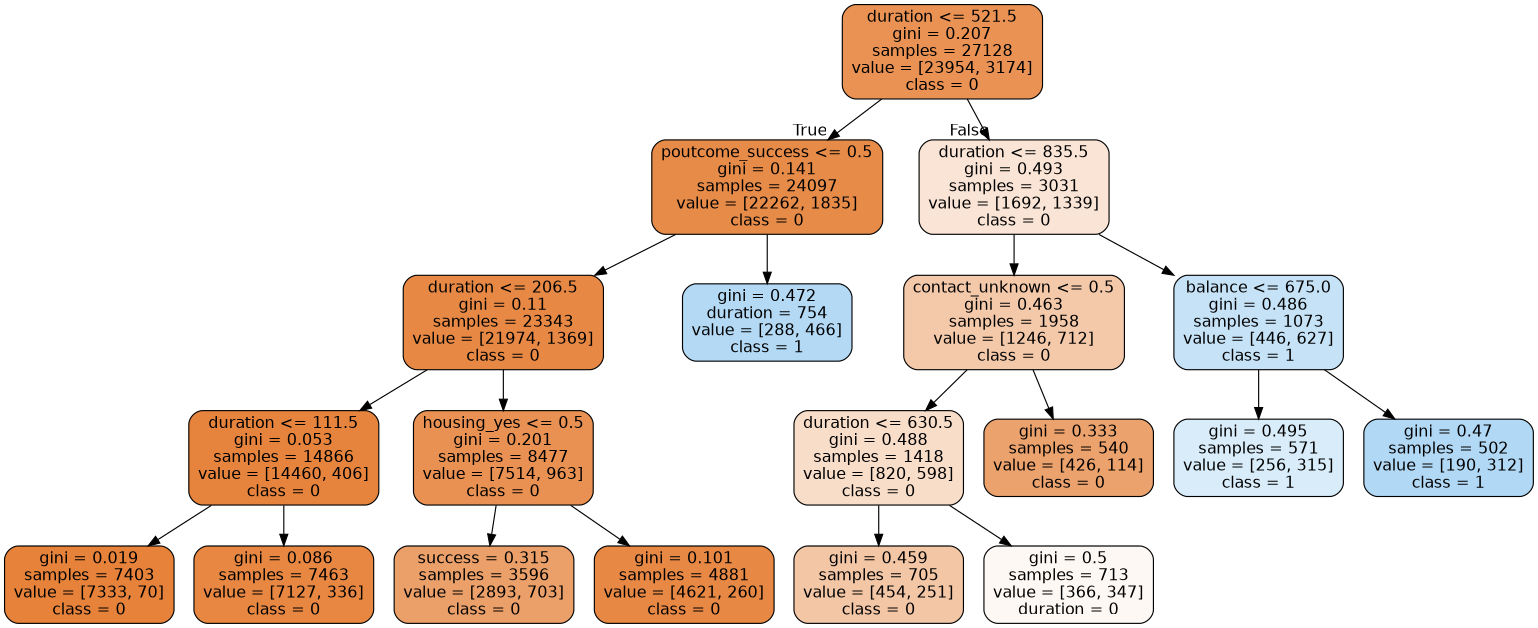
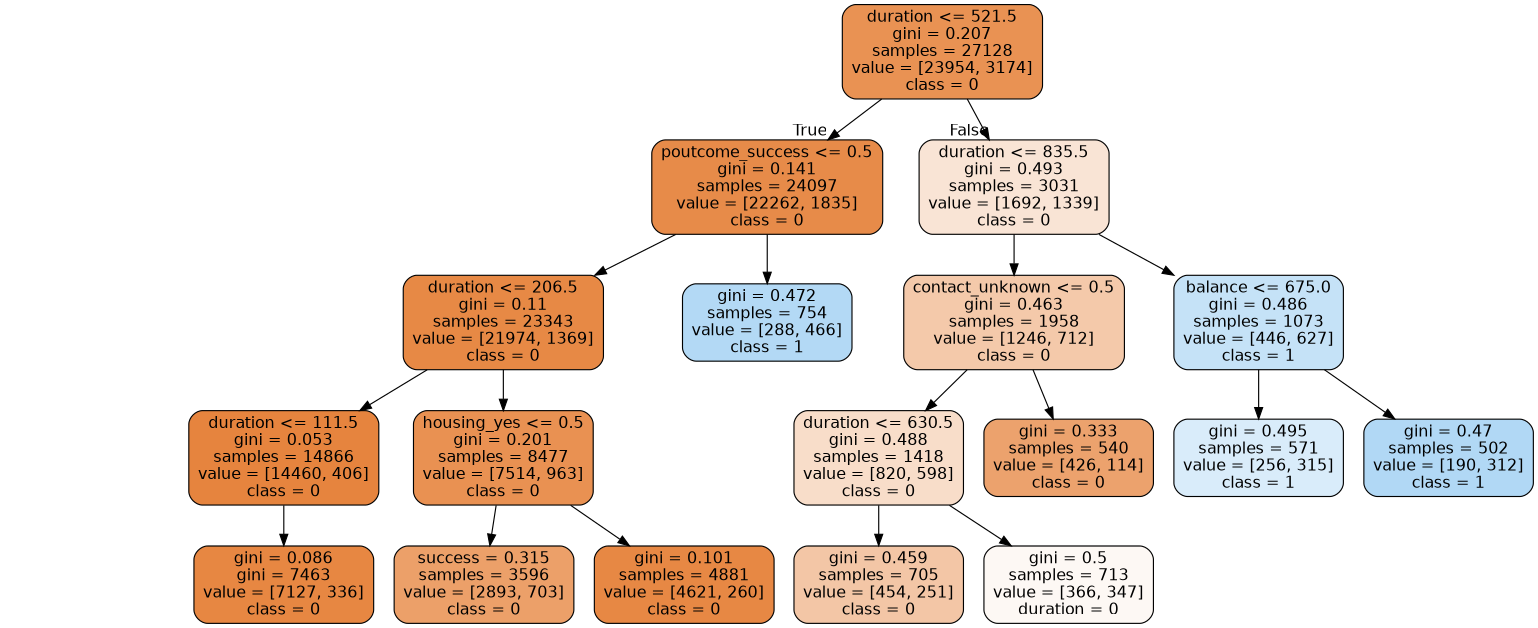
node "gini = 0.472 duration = 754 value = [288, 466] class = 1": label "gini = 0.472 duration = 754 value = [288, 466] class = 1" -> "gini = 0.472 samples = 754 value = [288, 466] class = 1"
node "gini = 0.019 samples = 7403 value = [7333, 70] class = 0": removed
node "gini = 0.086 samples = 7463 value = [7127, 336] class = 0": label "gini = 0.086 samples = 7463 value = [7127, 336] class = 0" -> "gini = 0.086 gini = 7463 value = [7127, 336] class = 0"
